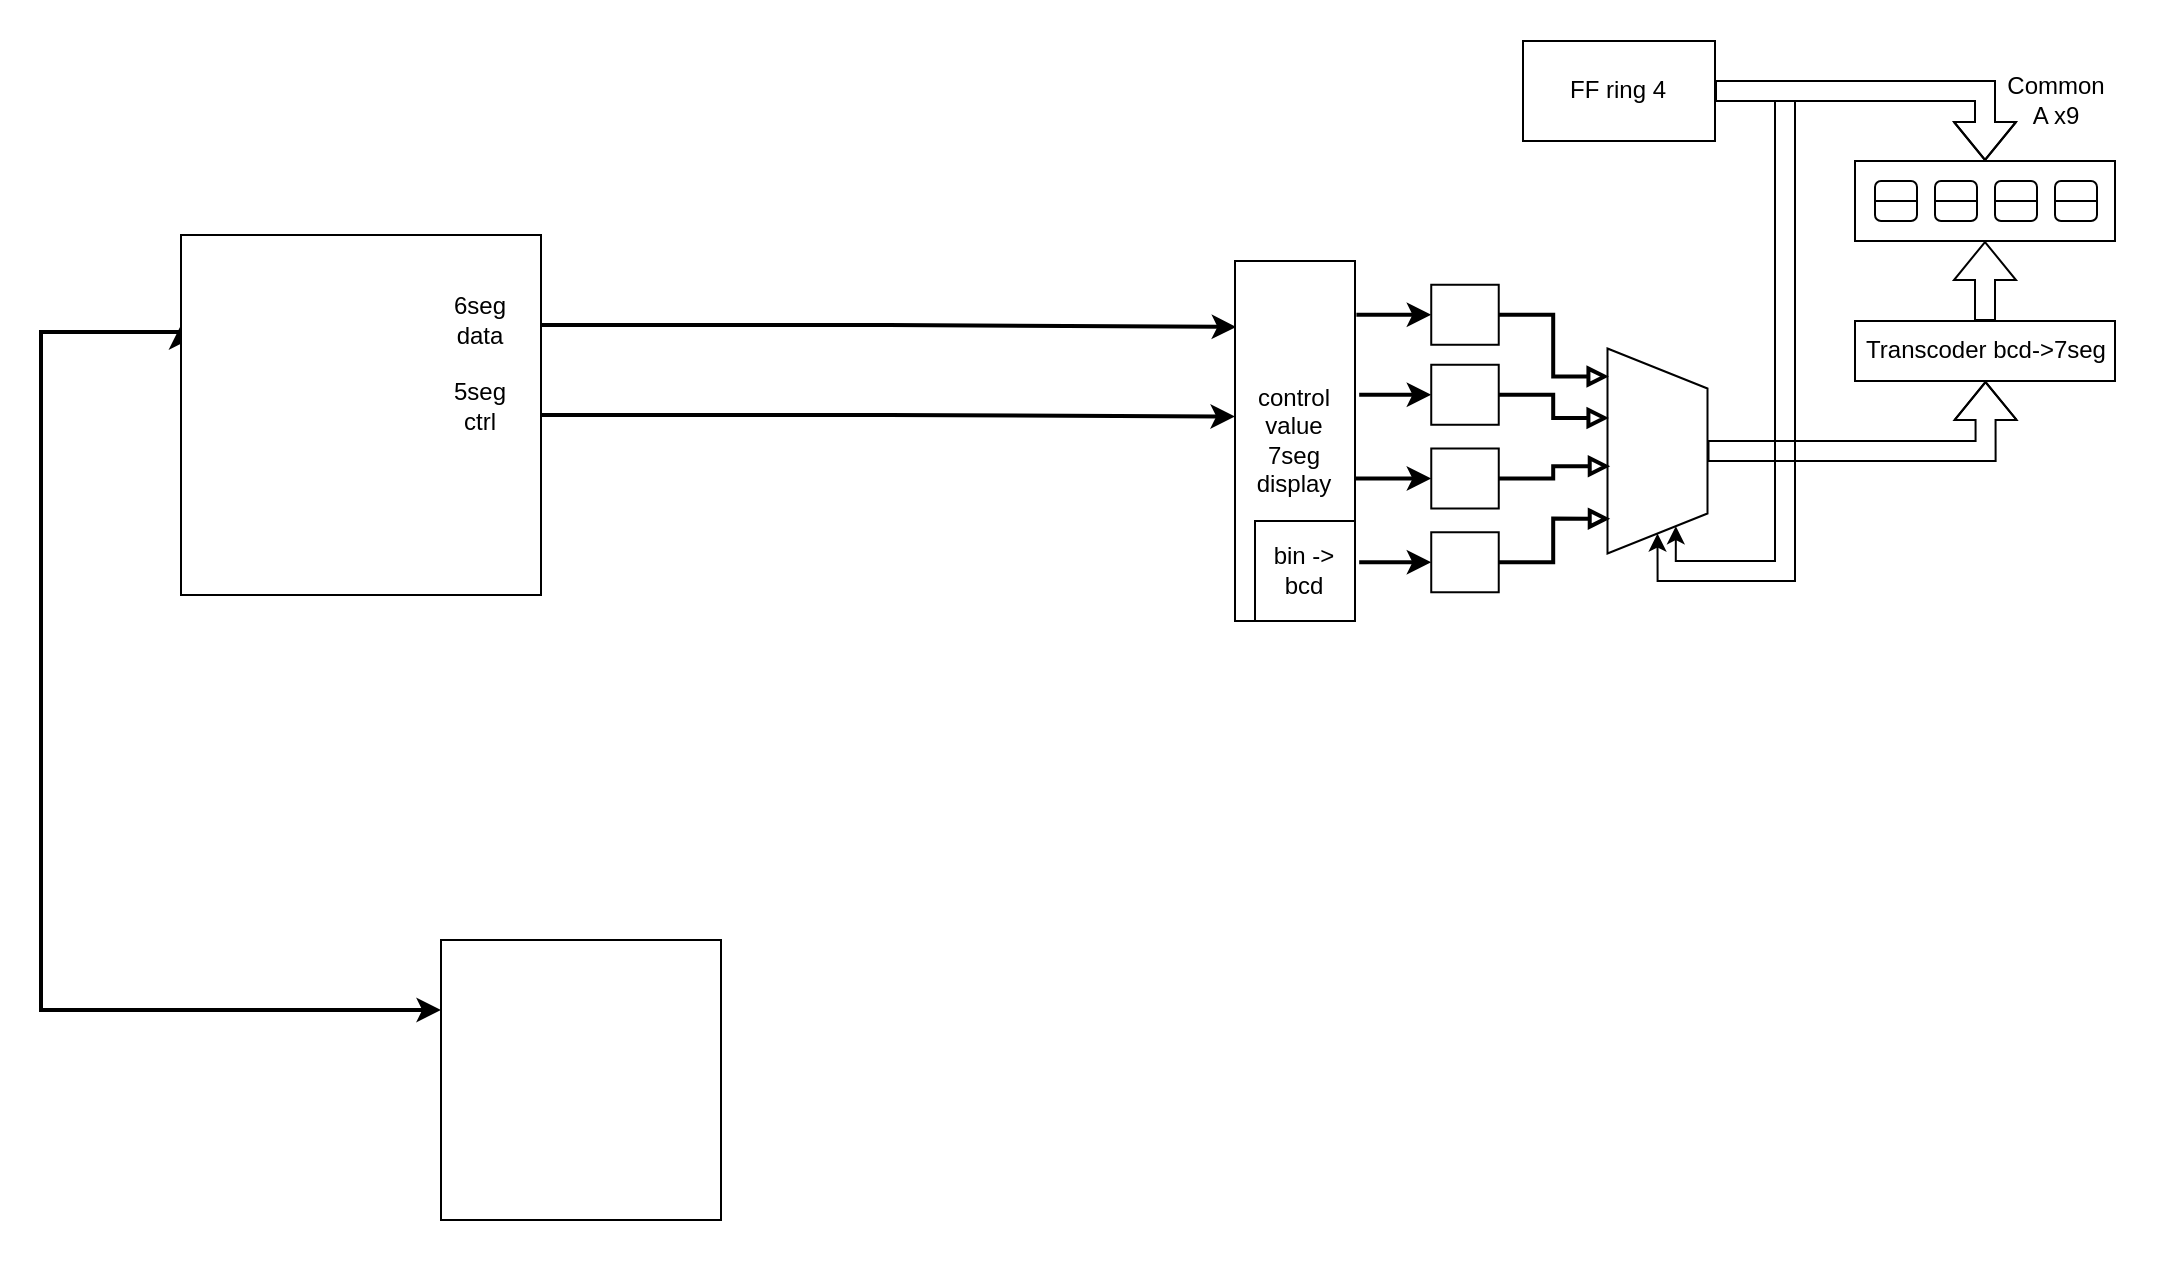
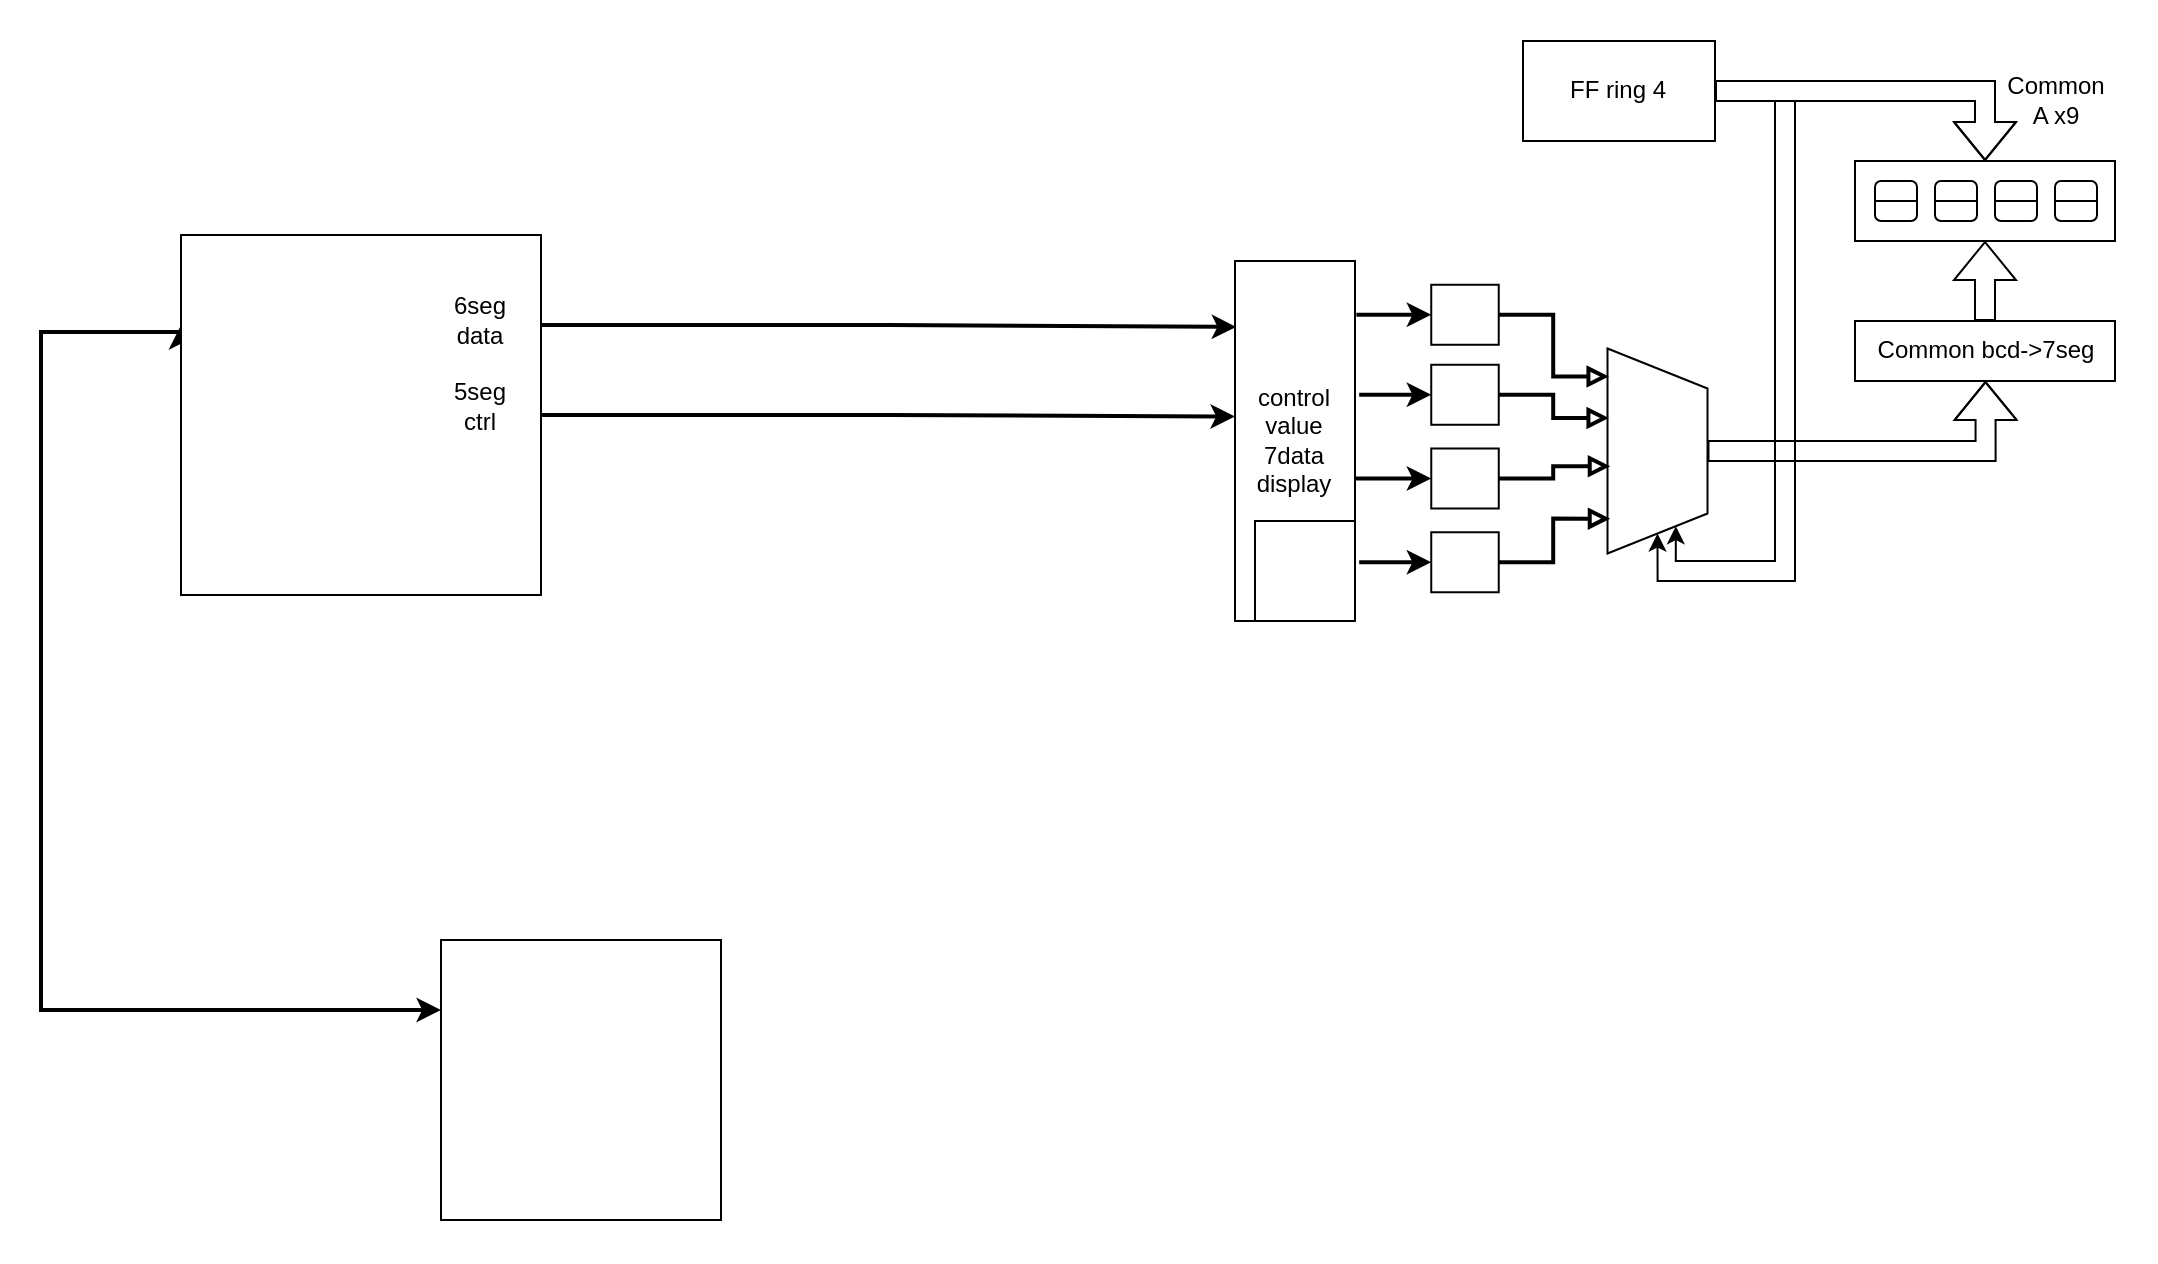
node "Transcoder bcd->7seg": label "Transcoder bcd->7seg" -> "Common bcd->7seg"
node "control value 7seg display": label "control value 7seg display" -> "control value 7data display"
node "bin -> bcd": removed
